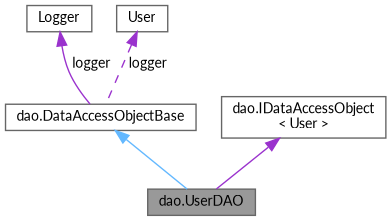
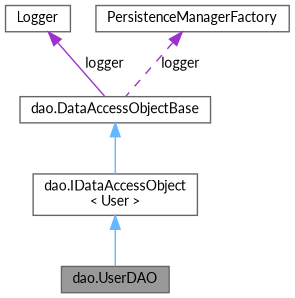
node "User": label "User" -> "PersistenceManagerFactory"
edge "dao.UserDAO" -> "dao.DataAccessObjectBase": now "dao.IDataAccessObject < User >" -> "dao.DataAccessObjectBase"
edge "dao.UserDAO" -> "dao.IDataAccessObject < User >": color darkorchid3 -> steelblue1
